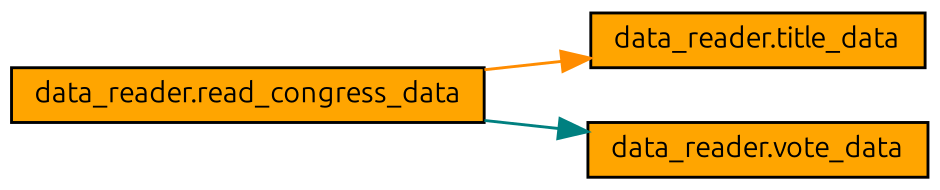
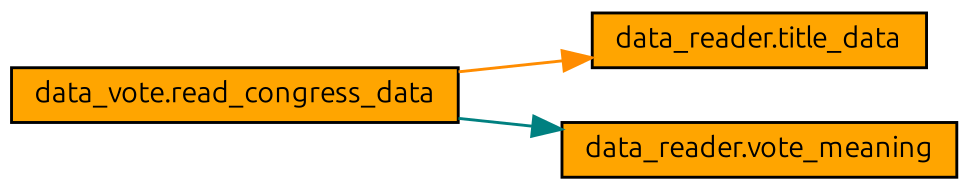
node "data_reader.read_congress_data": label "data_reader.read_congress_data" -> "data_vote.read_congress_data"
node "data_reader.vote_data": label "data_reader.vote_data" -> "data_reader.vote_meaning"
